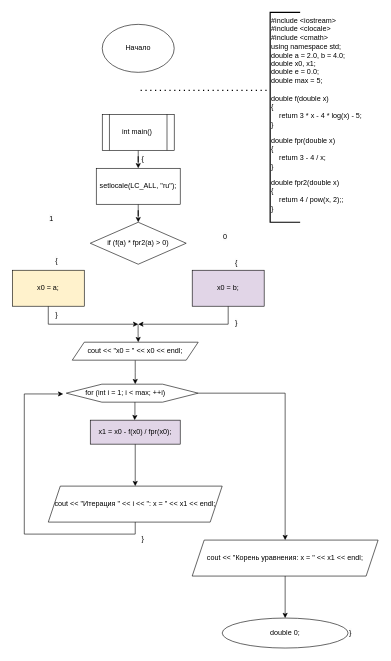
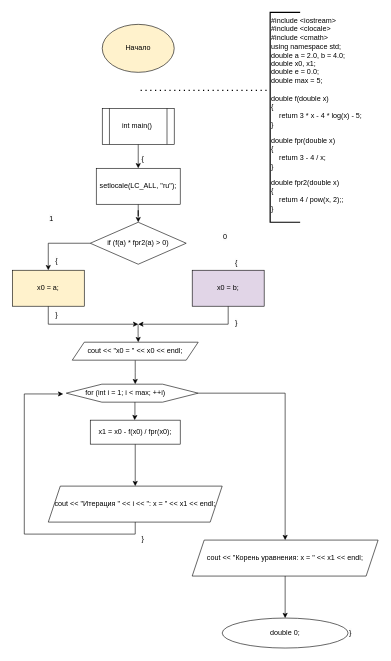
node "Начало": fillcolor #ffffff -> #fff2cc
node "int main()": moved (138, 132) -> (138, 126)
edge "if (f(a) * fpr2(a) > 0)" -> "x0 = a;": added
node "x1 = x0 - f(x0) / fpr(x0);": fillcolor #e1d5e7 -> #ffffff
